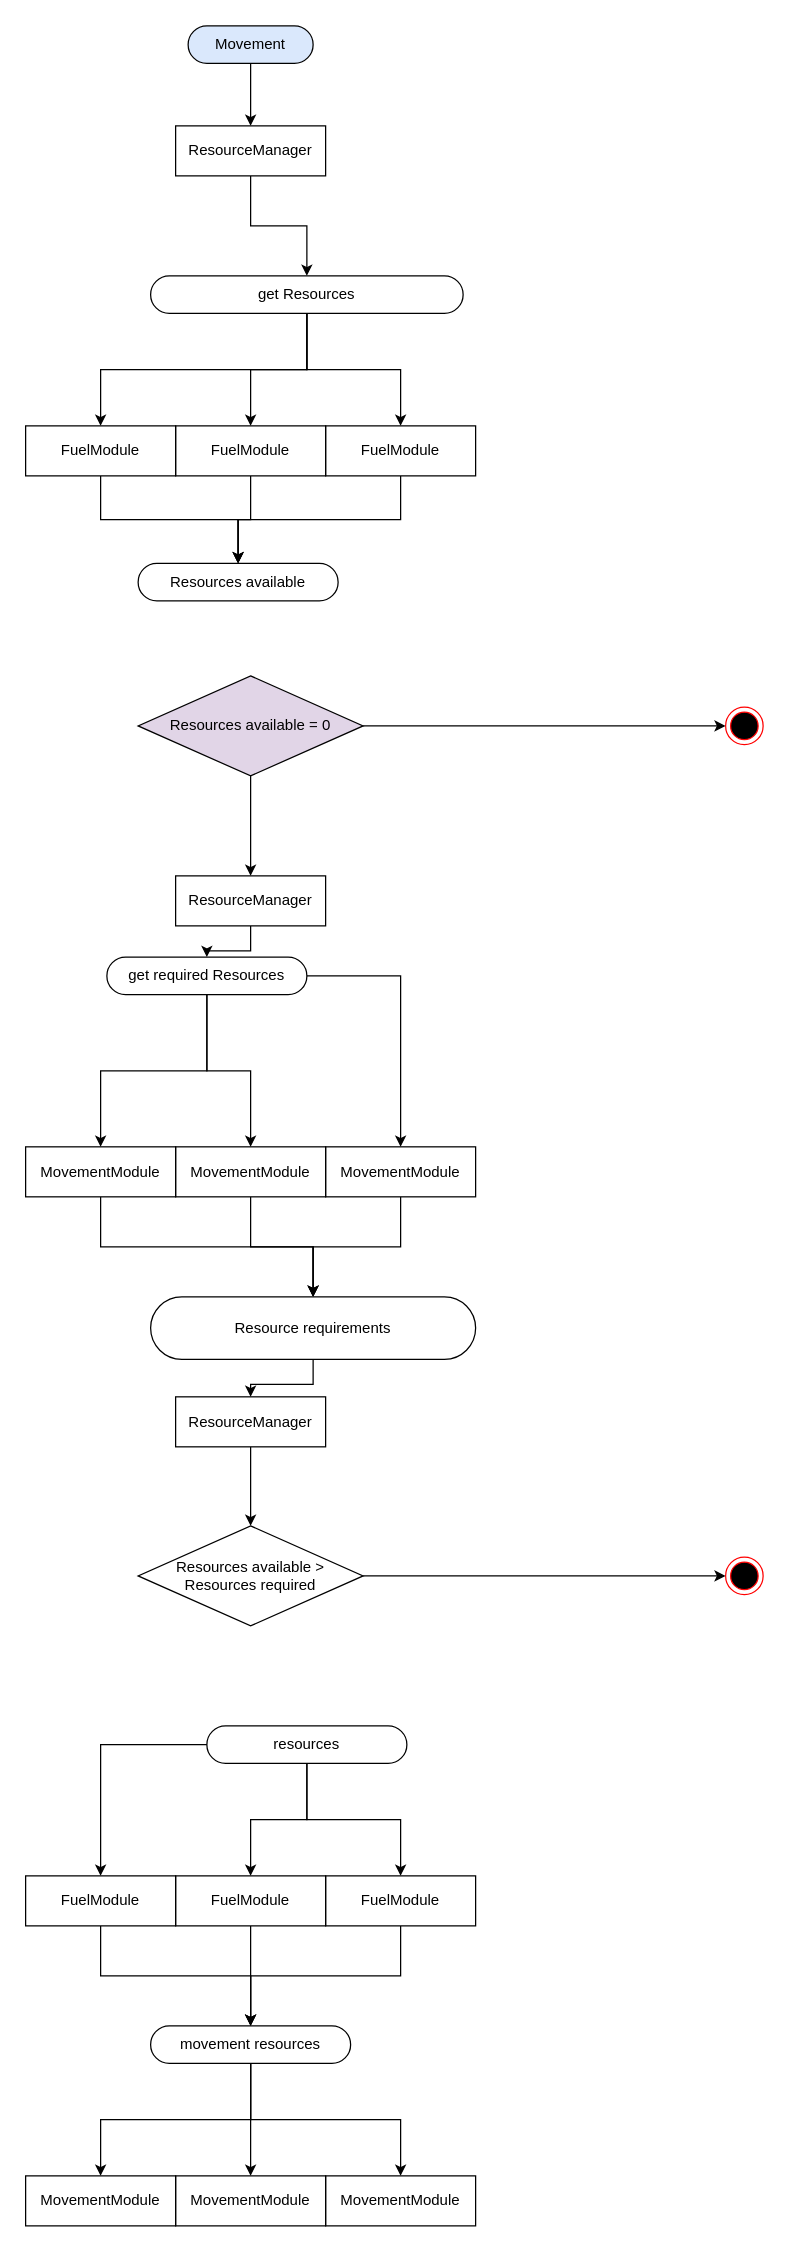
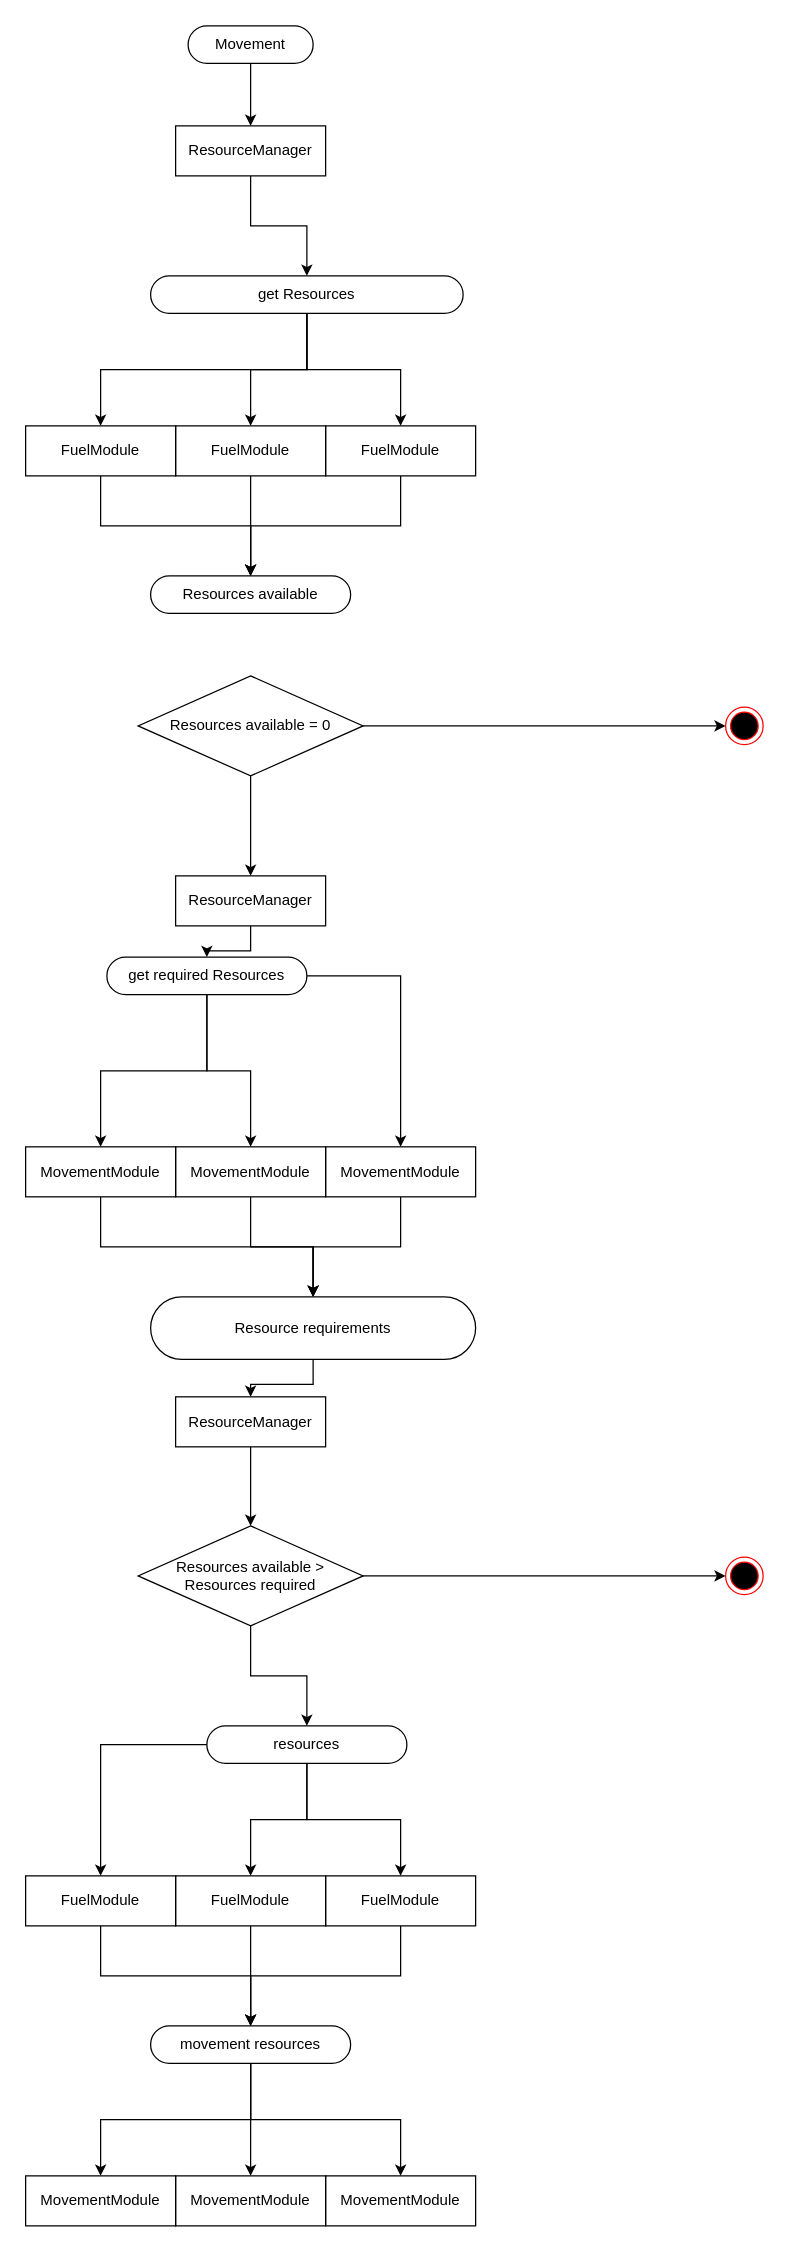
node "Movement": fillcolor #dae8fc -> #ffffff
node "Resources available": moved (238, 582) -> (251, 594)
node "Resources available = 0": fillcolor #e1d5e7 -> #ffffff
edge "Resources available > Resources required" -> "resources": added
